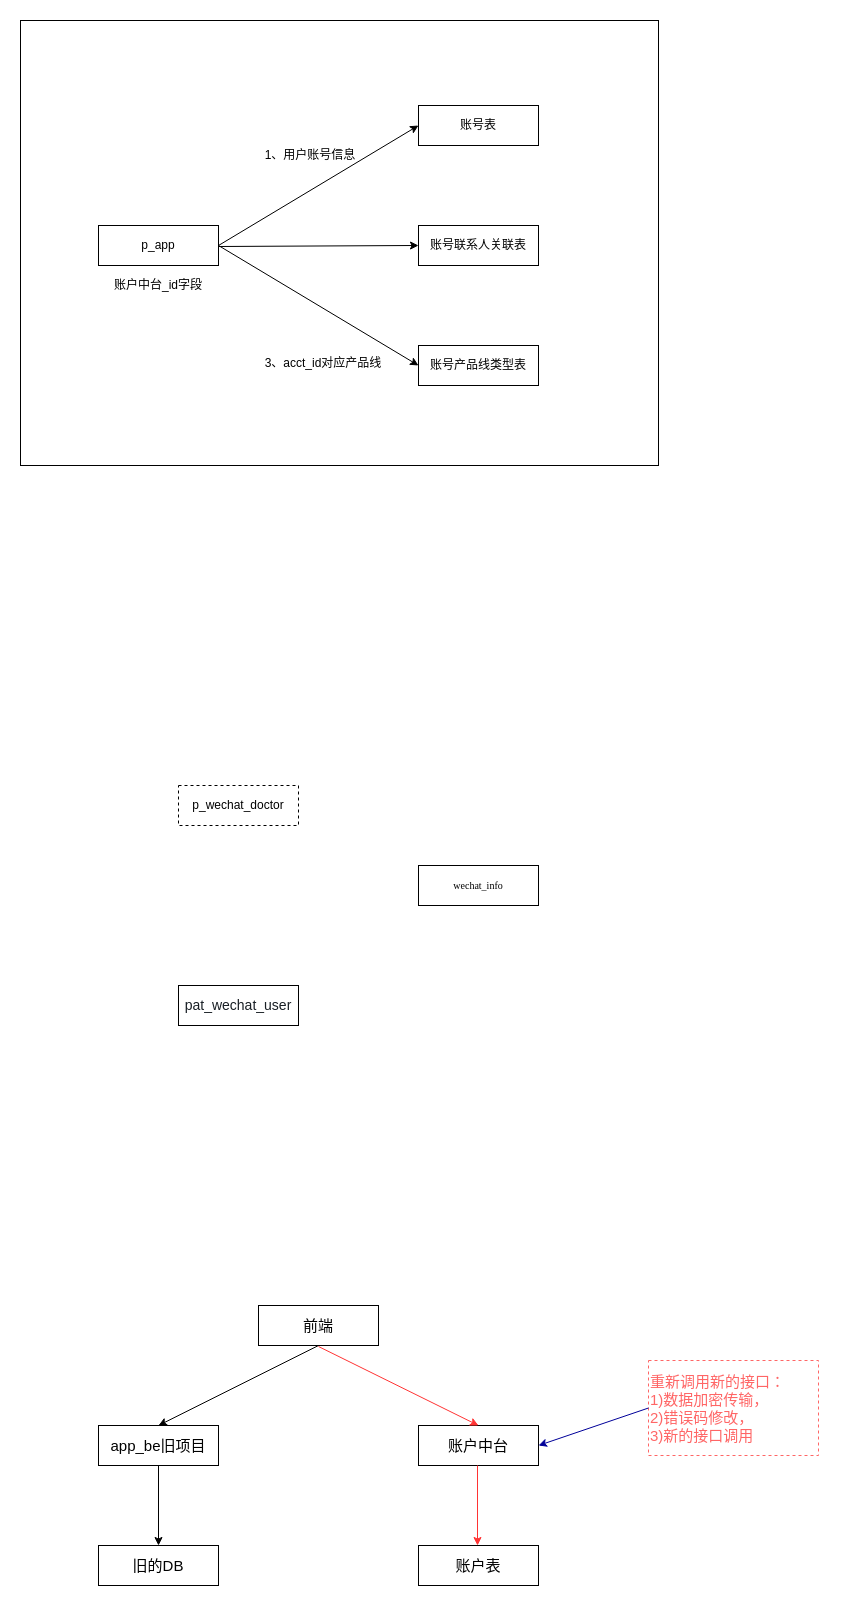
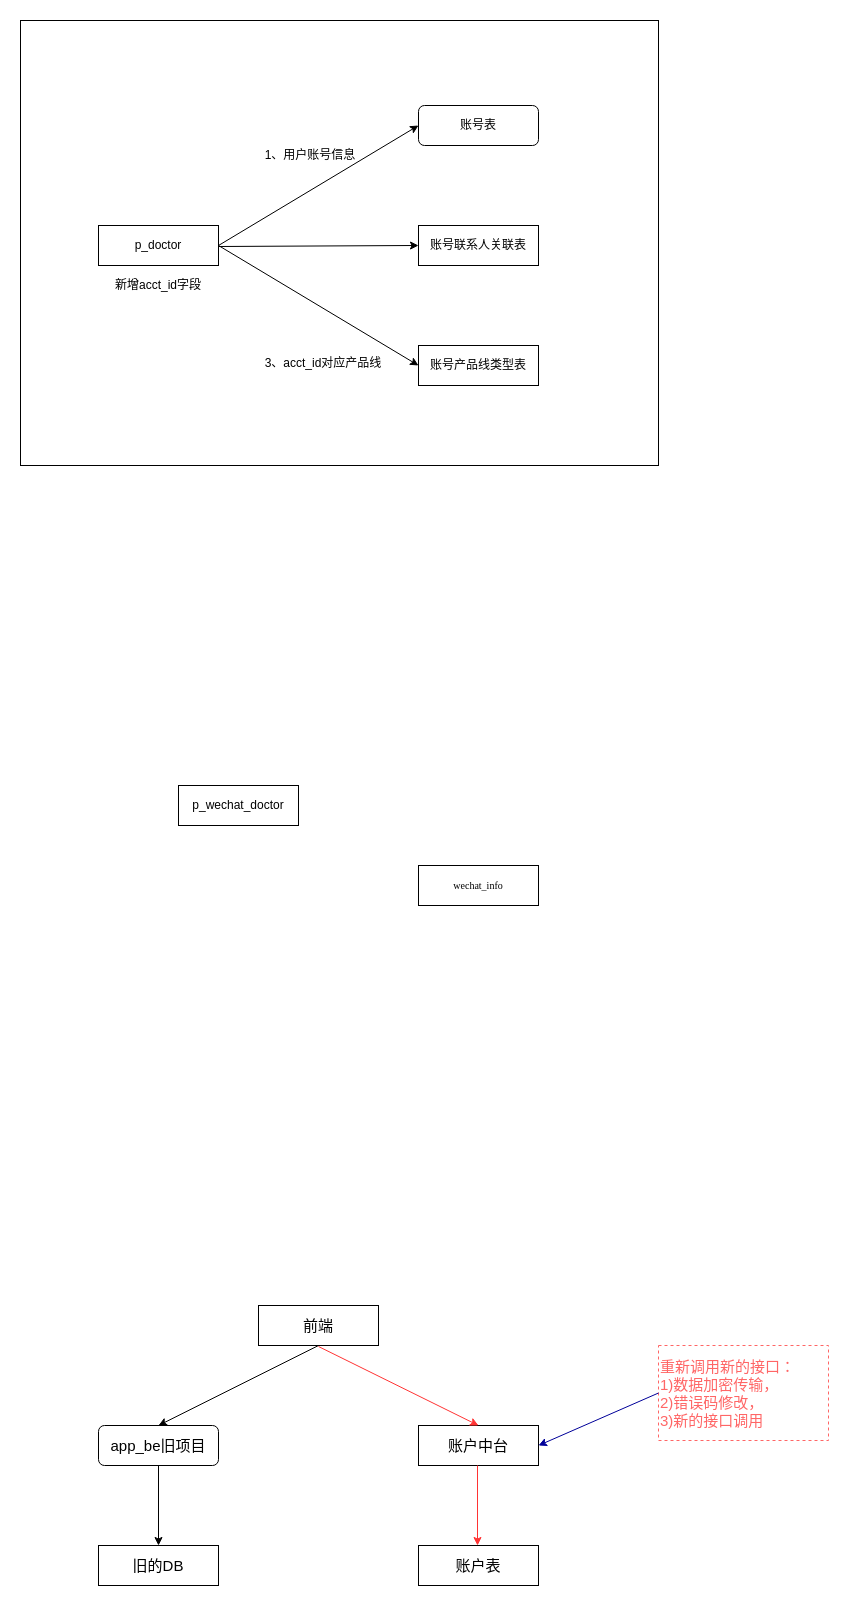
node "账号表": shape rectangle -> rounded rectangle
node "p_app": label "p_app" -> "p_doctor"
node "账户中台_id字段": label "账户中台_id字段" -> "新增acct_id字段"
node "p_wechat_doctor": style dashed -> solid
node "pat_wechat_user": removed
node "重新调用新的接口：1)数据加密传输， 2)错误码修改， 3)新的接口调用": moved (734, 1408) -> (744, 1393)
node "app_be旧项目": shape rectangle -> rounded rectangle
